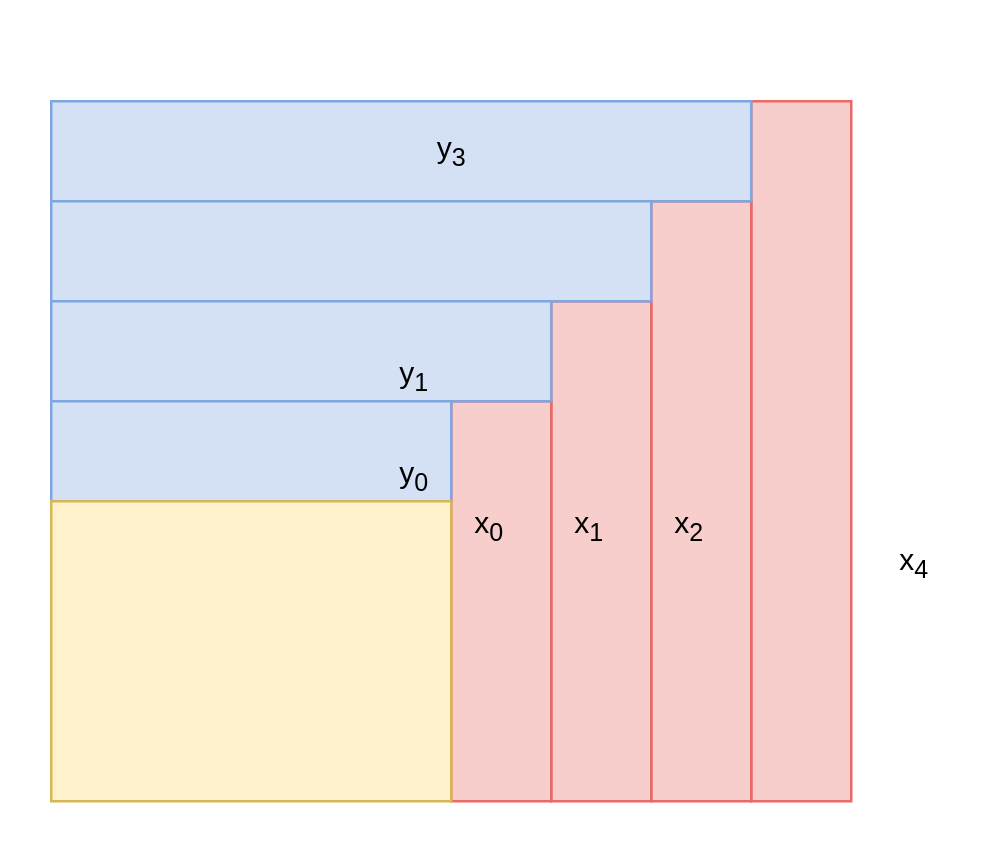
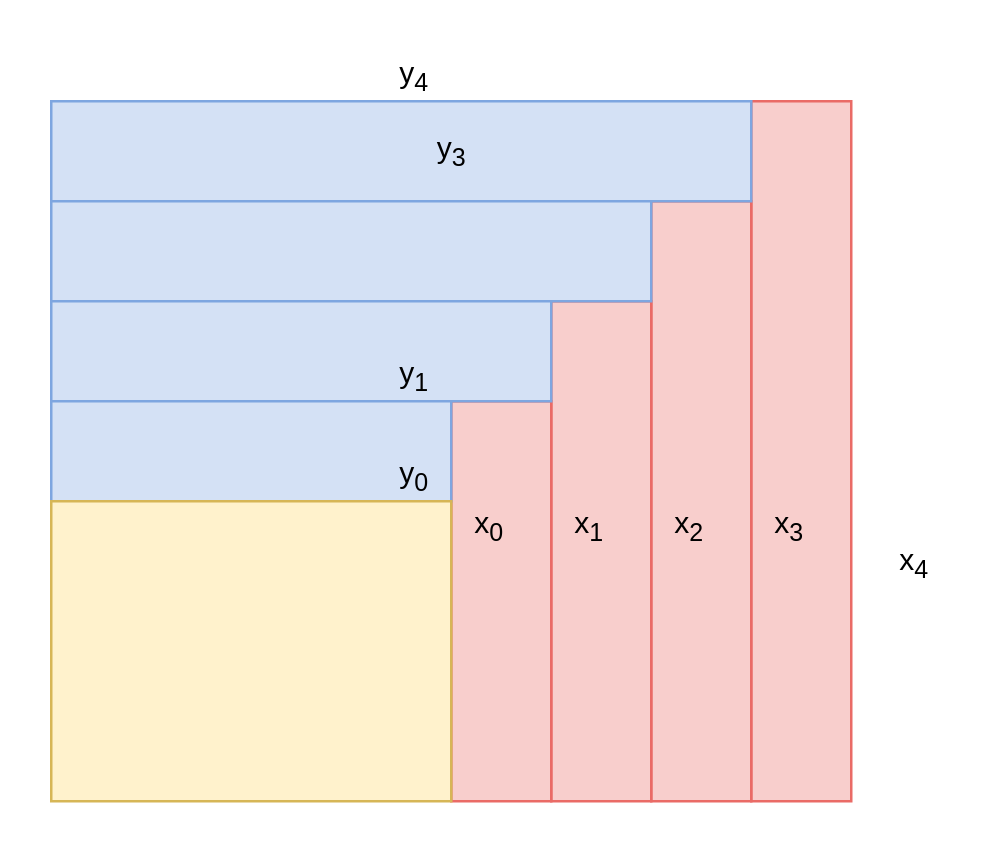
node "y4": added
node "x3": added
